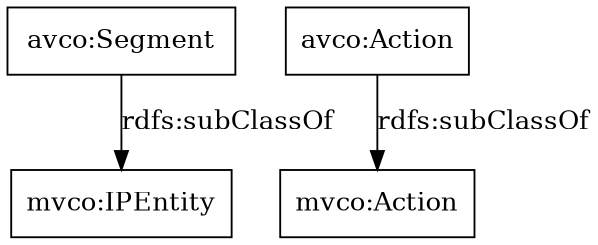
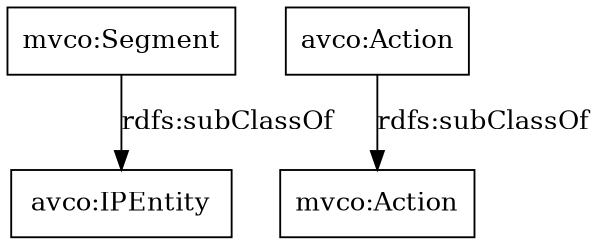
node "avco:Segment": label "avco:Segment" -> "mvco:Segment"
node "mvco:IPEntity": label "mvco:IPEntity" -> "avco:IPEntity"
